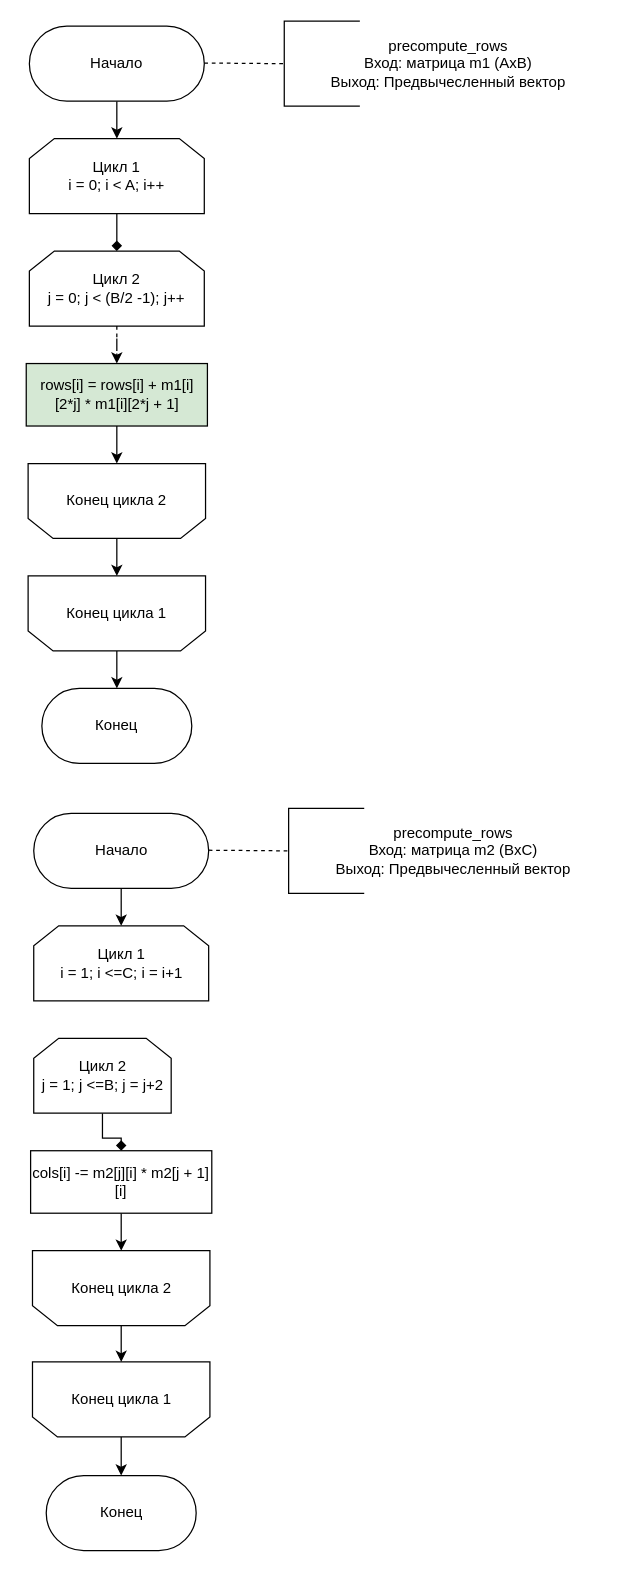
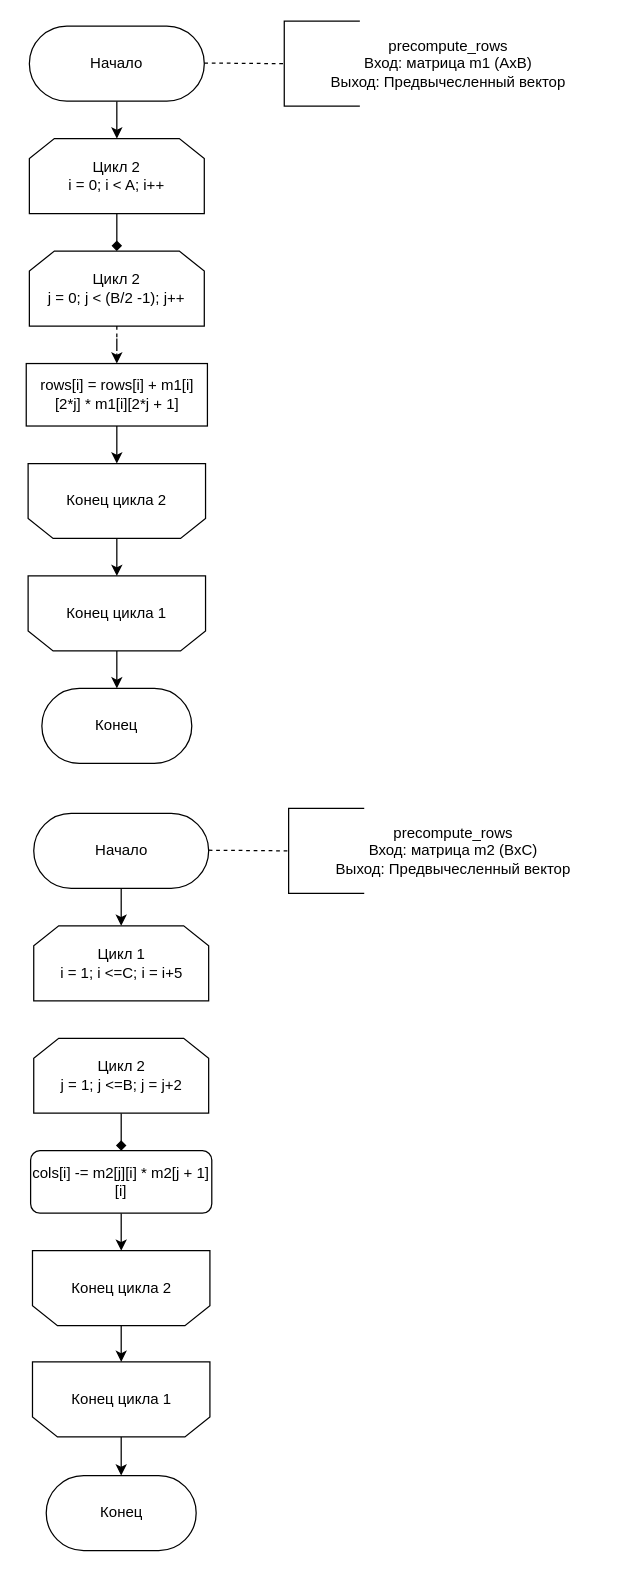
node "Цикл 1 i = 0; i < A; i++": label "Цикл 1 i = 0; i < A; i++" -> "Цикл 2 i = 0; i < A; i++"
node "rows[i] = rows[i] + m1[i][2*j] * m1[i][2*j + 1]": fillcolor #d5e8d4 -> #ffffff
node "Цикл 1 i = 1; i <=C; i = i+1": label "Цикл 1 i = 1; i <=C; i = i+1" -> "Цикл 1 i = 1; i <=C; i = i+5"
node "Цикл 2 j = 1; j <=B; j = j+2": size 138x75 -> 175x75
node "cols[i] -= m2[j][i] * m2[j + 1][i]": shape rectangle -> rounded rectangle
